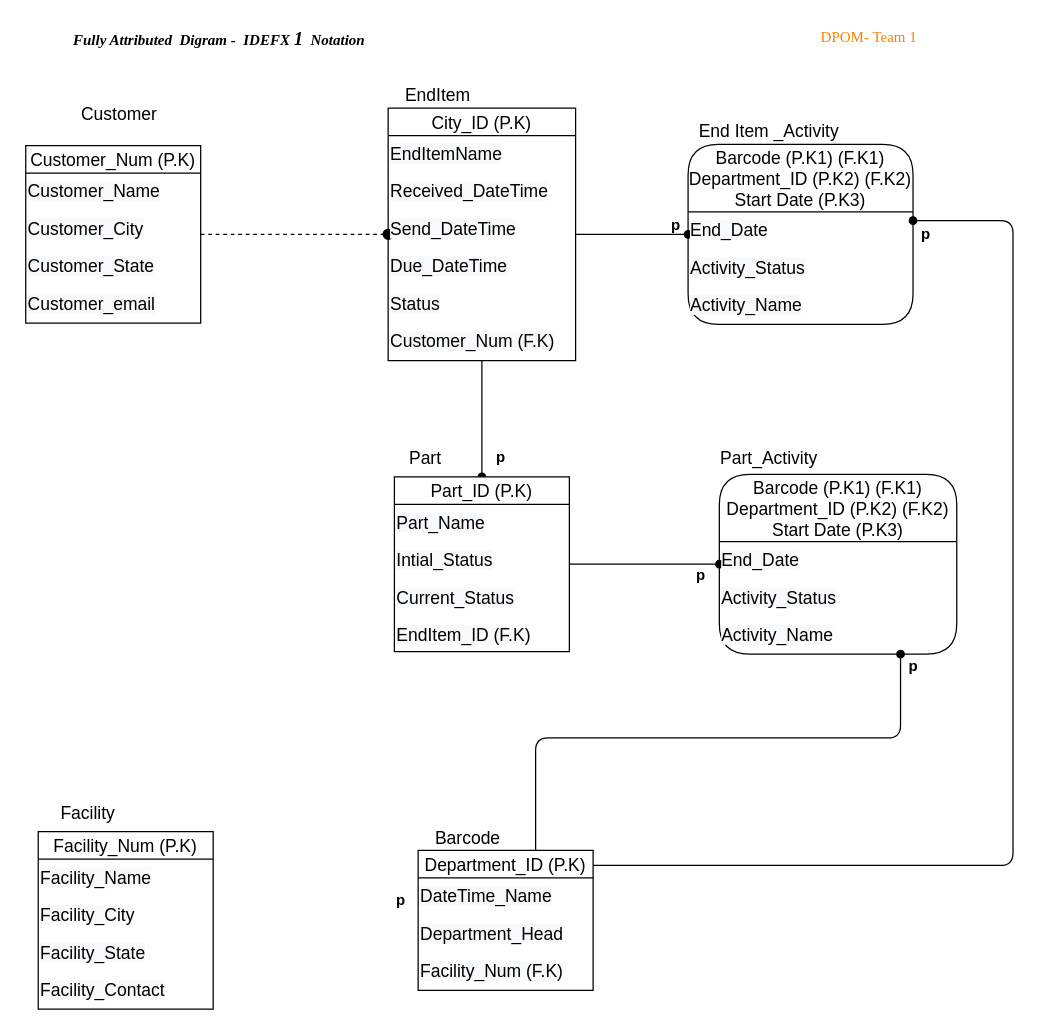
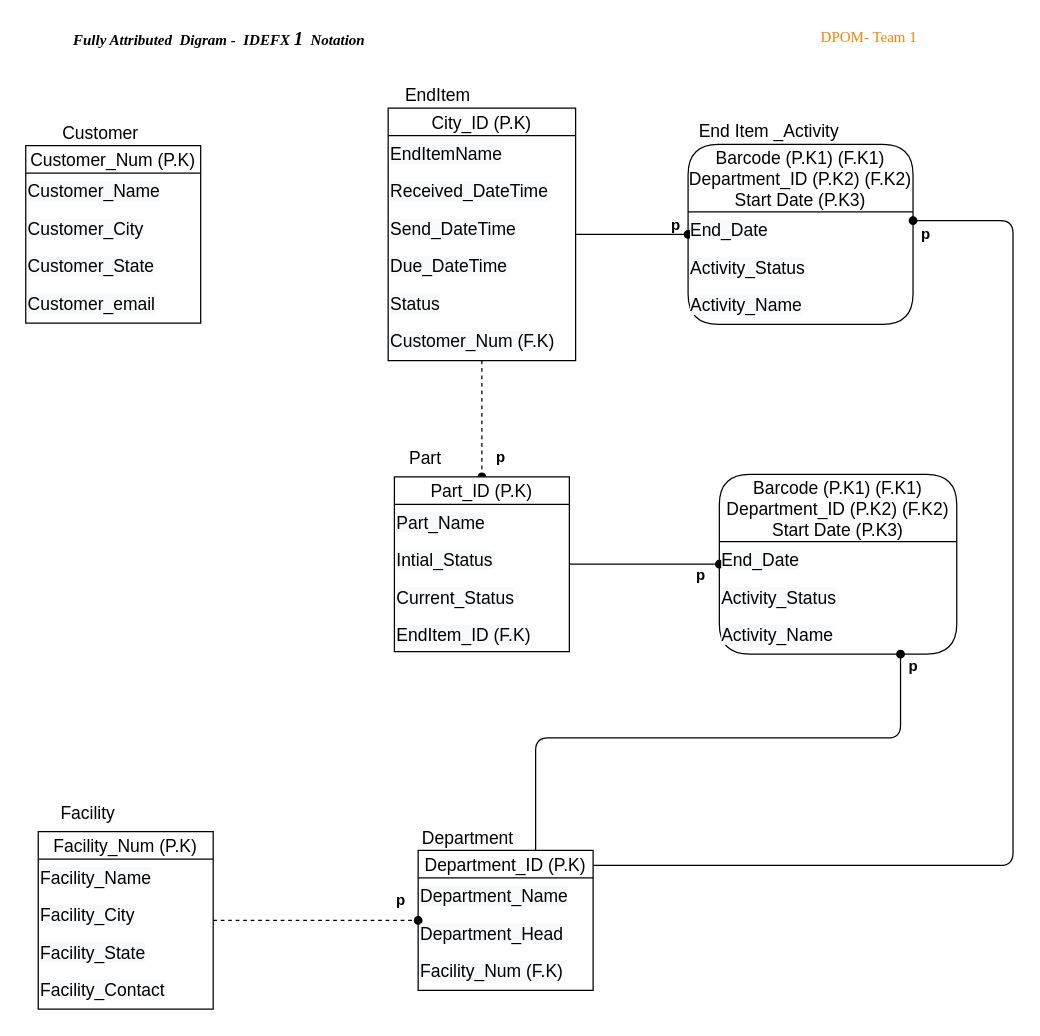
node "Customer": moved (119, 114) -> (101, 133)
edge "Customer_Num (P.K)" -> "City_ID (P.K)": removed
edge "City_ID (P.K)" -> "Part_ID (P.K)": style solid -> dashed
node "Part_Activity": removed
node "Barcode": label "Barcode" -> "Department"
node "DateTime_Name": label "DateTime_Name" -> "Department_Name"
edge "Facility_Num (P.K)" -> "Department_ID (P.K)": added
